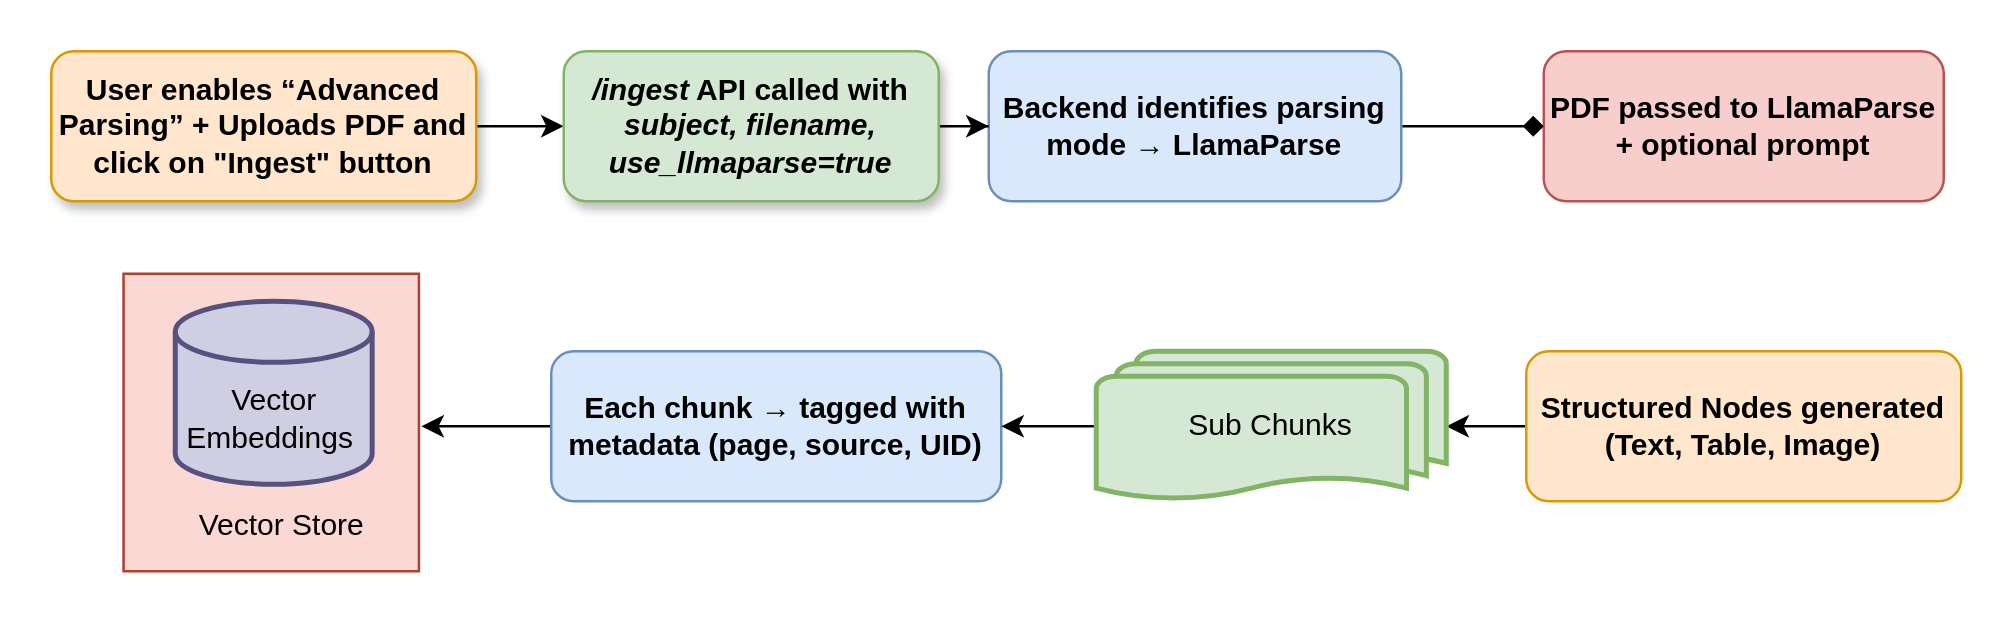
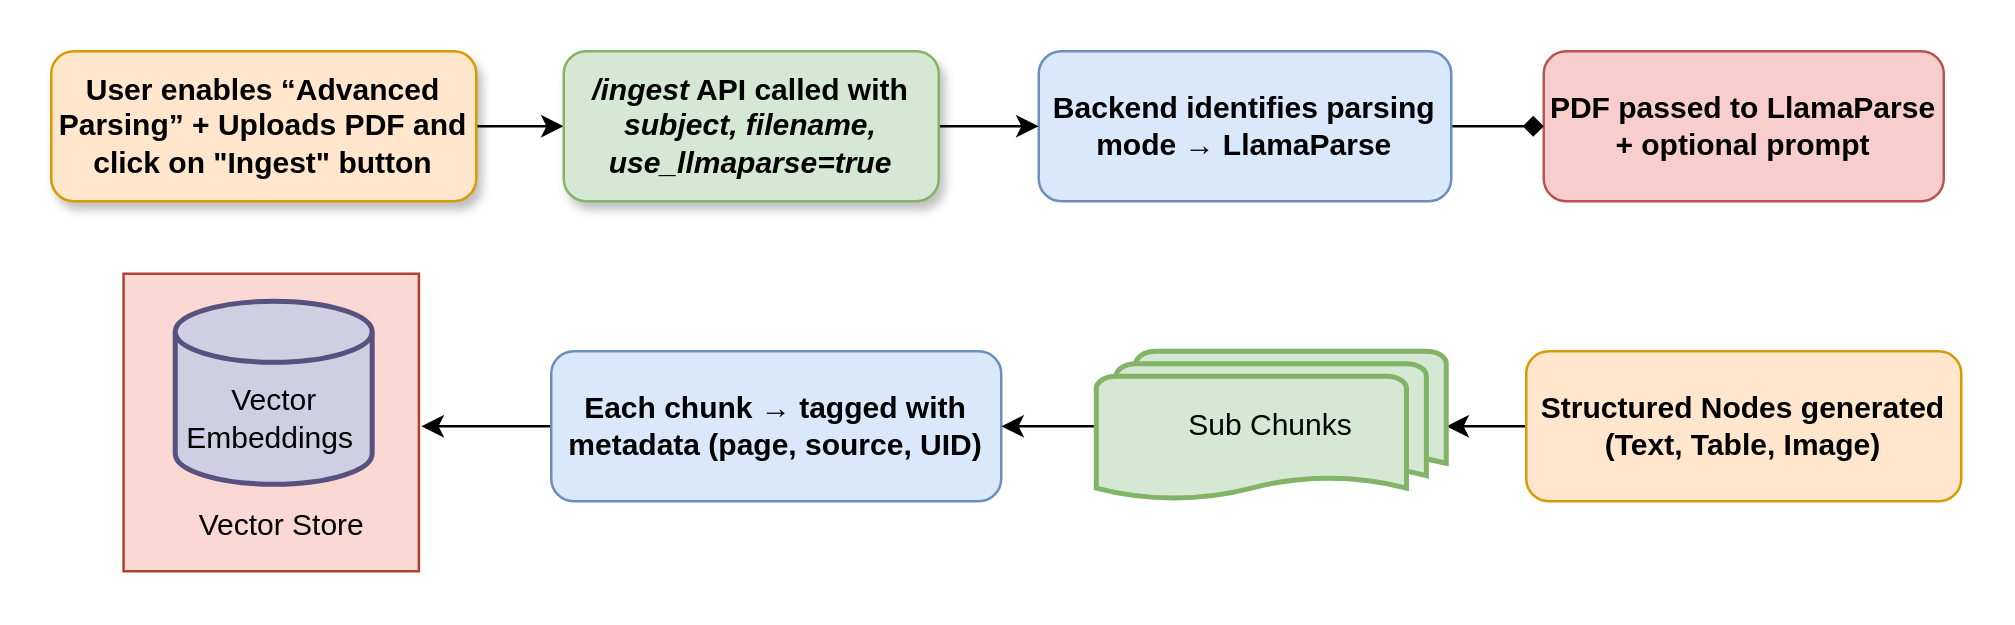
node "Backend identifies parsing mode → LlamaParse": moved (1195, 126) -> (1245, 126)
